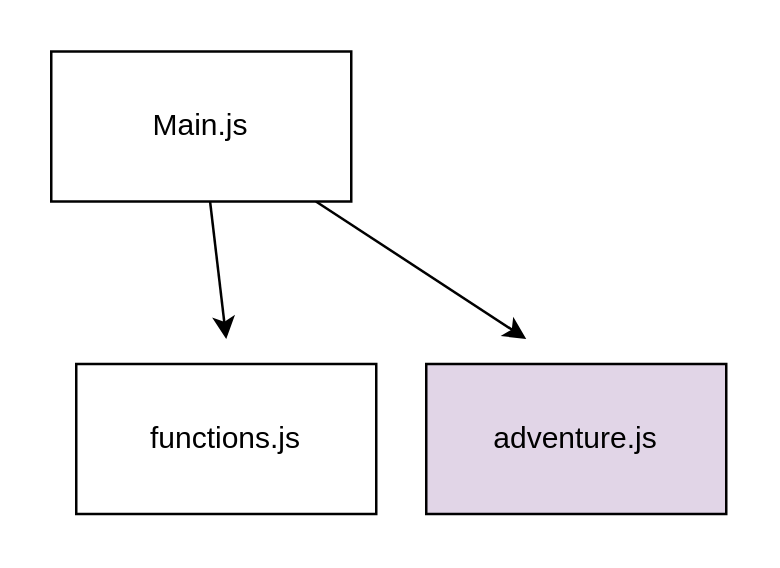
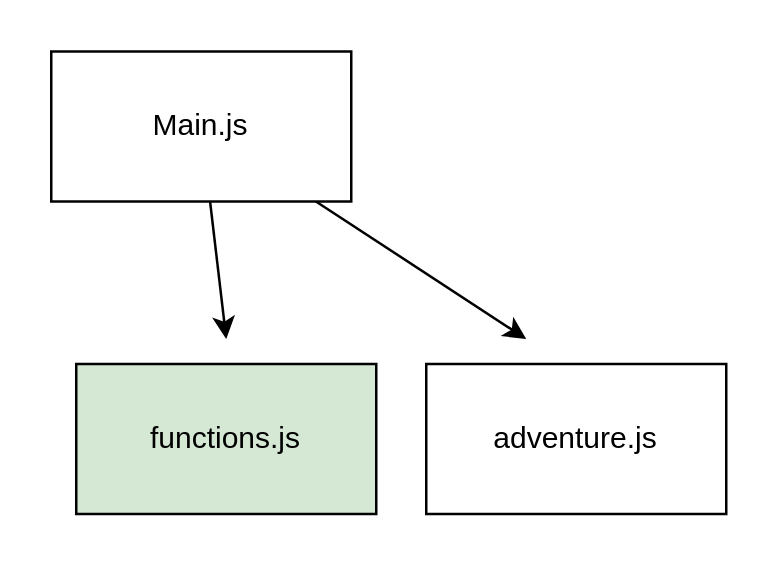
node "functions.js": fillcolor #ffffff -> #d5e8d4
node "adventure.js": fillcolor #e1d5e7 -> #ffffff
